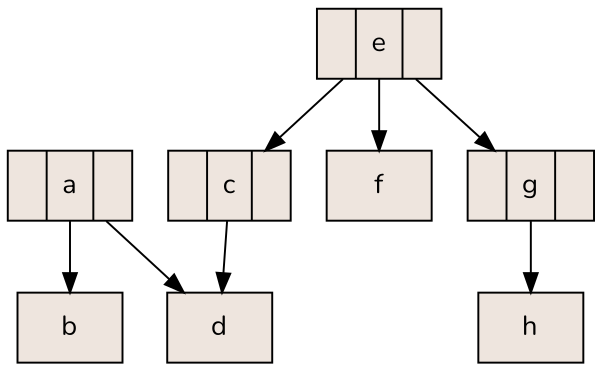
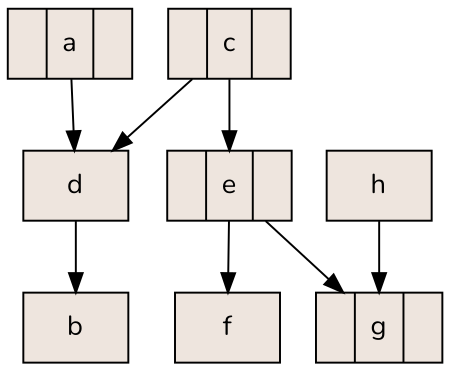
edge "e" -> "c": reversed
edge "a" -> "b": now "d" -> "b"
edge "g" -> "h": reversed
